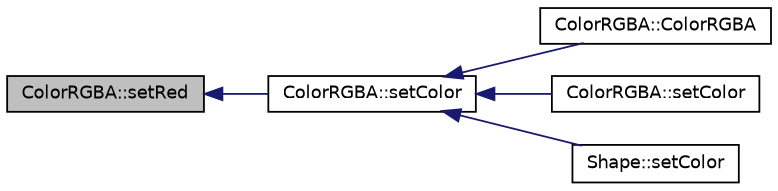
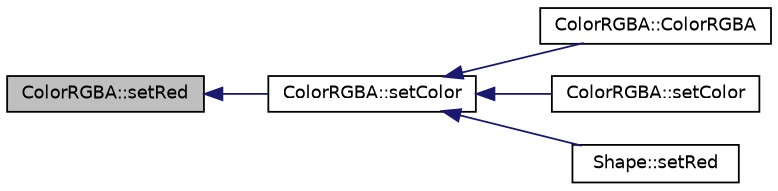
node "Shape::setColor": label "Shape::setColor" -> "Shape::setRed"
